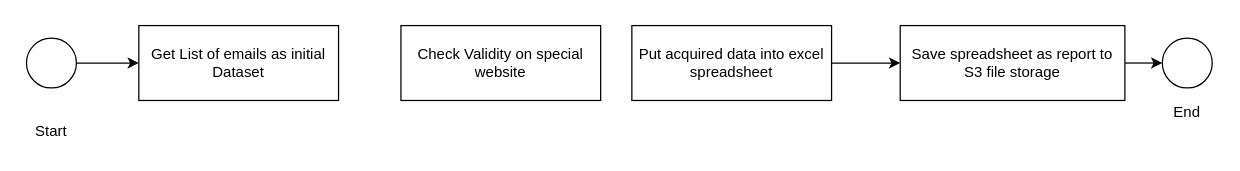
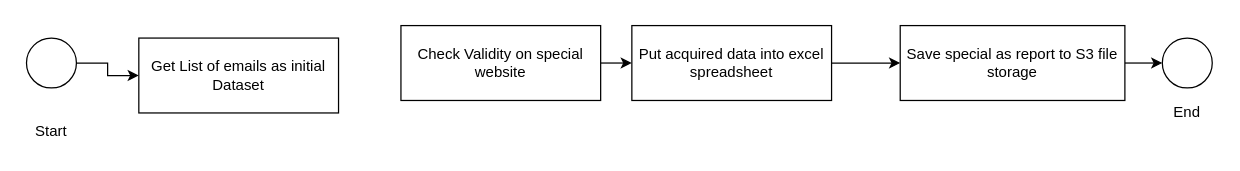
node "Get List of emails as initial Dataset": moved (238, 63) -> (238, 76)
edge "Check Validity on special website" -> "Put acquired data into excel spreadsheet": added
node "Save spreadsheet as report to S3 file storage": label "Save spreadsheet as report to S3 file storage" -> "Save special as report to S3 file storage"
